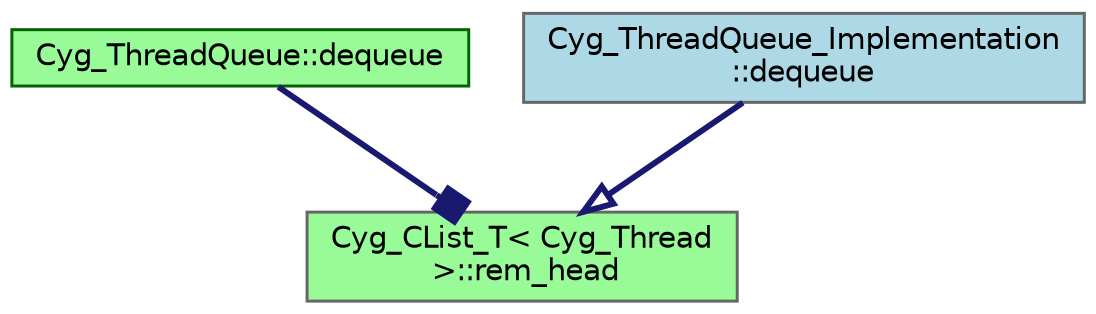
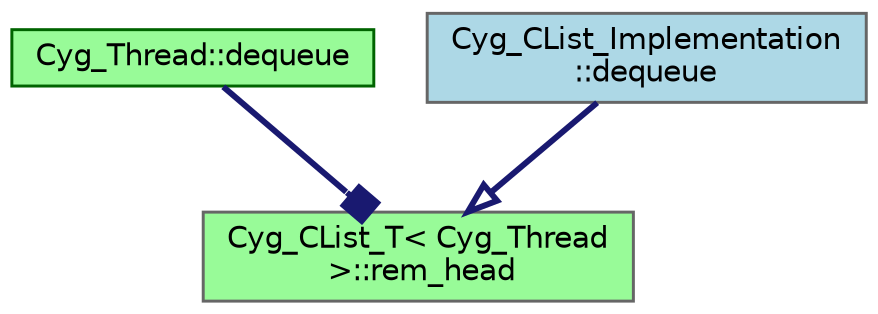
node "Cyg_ThreadQueue::dequeue": label "Cyg_ThreadQueue::dequeue" -> "Cyg_Thread::dequeue"
node "Cyg_ThreadQueue_Implementation ::dequeue": label "Cyg_ThreadQueue_Implementation ::dequeue" -> "Cyg_CList_Implementation ::dequeue"
